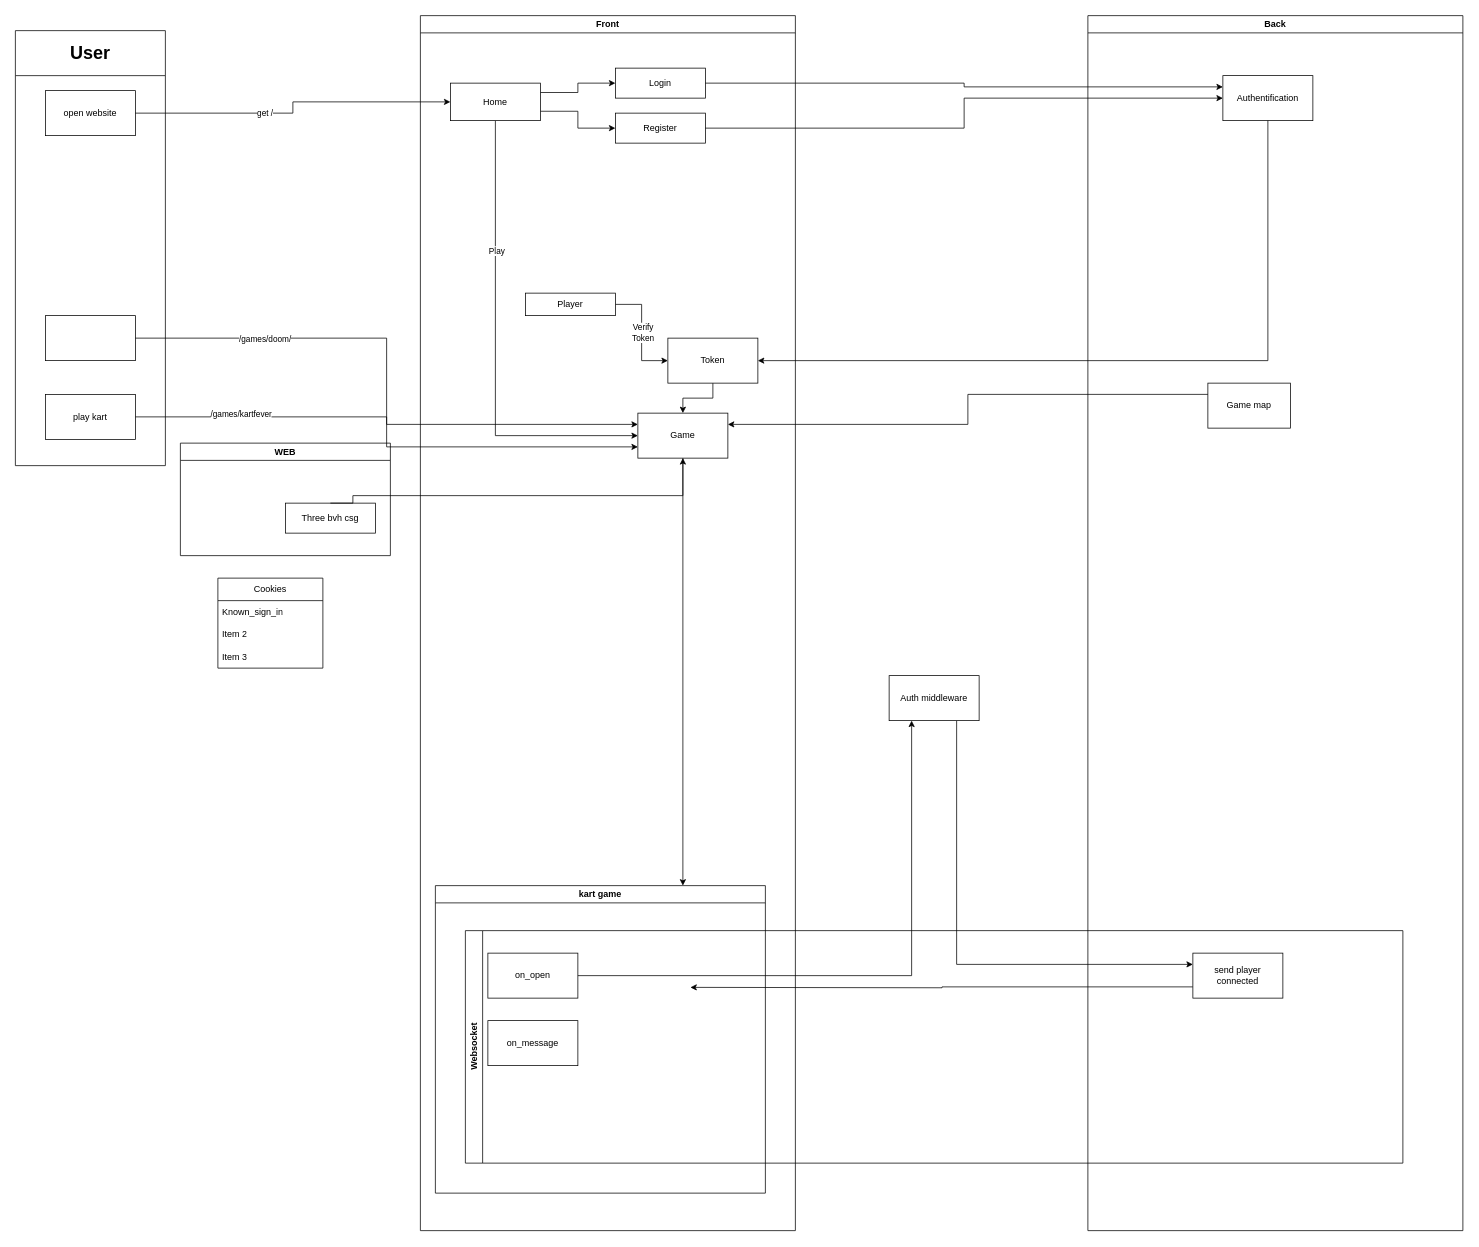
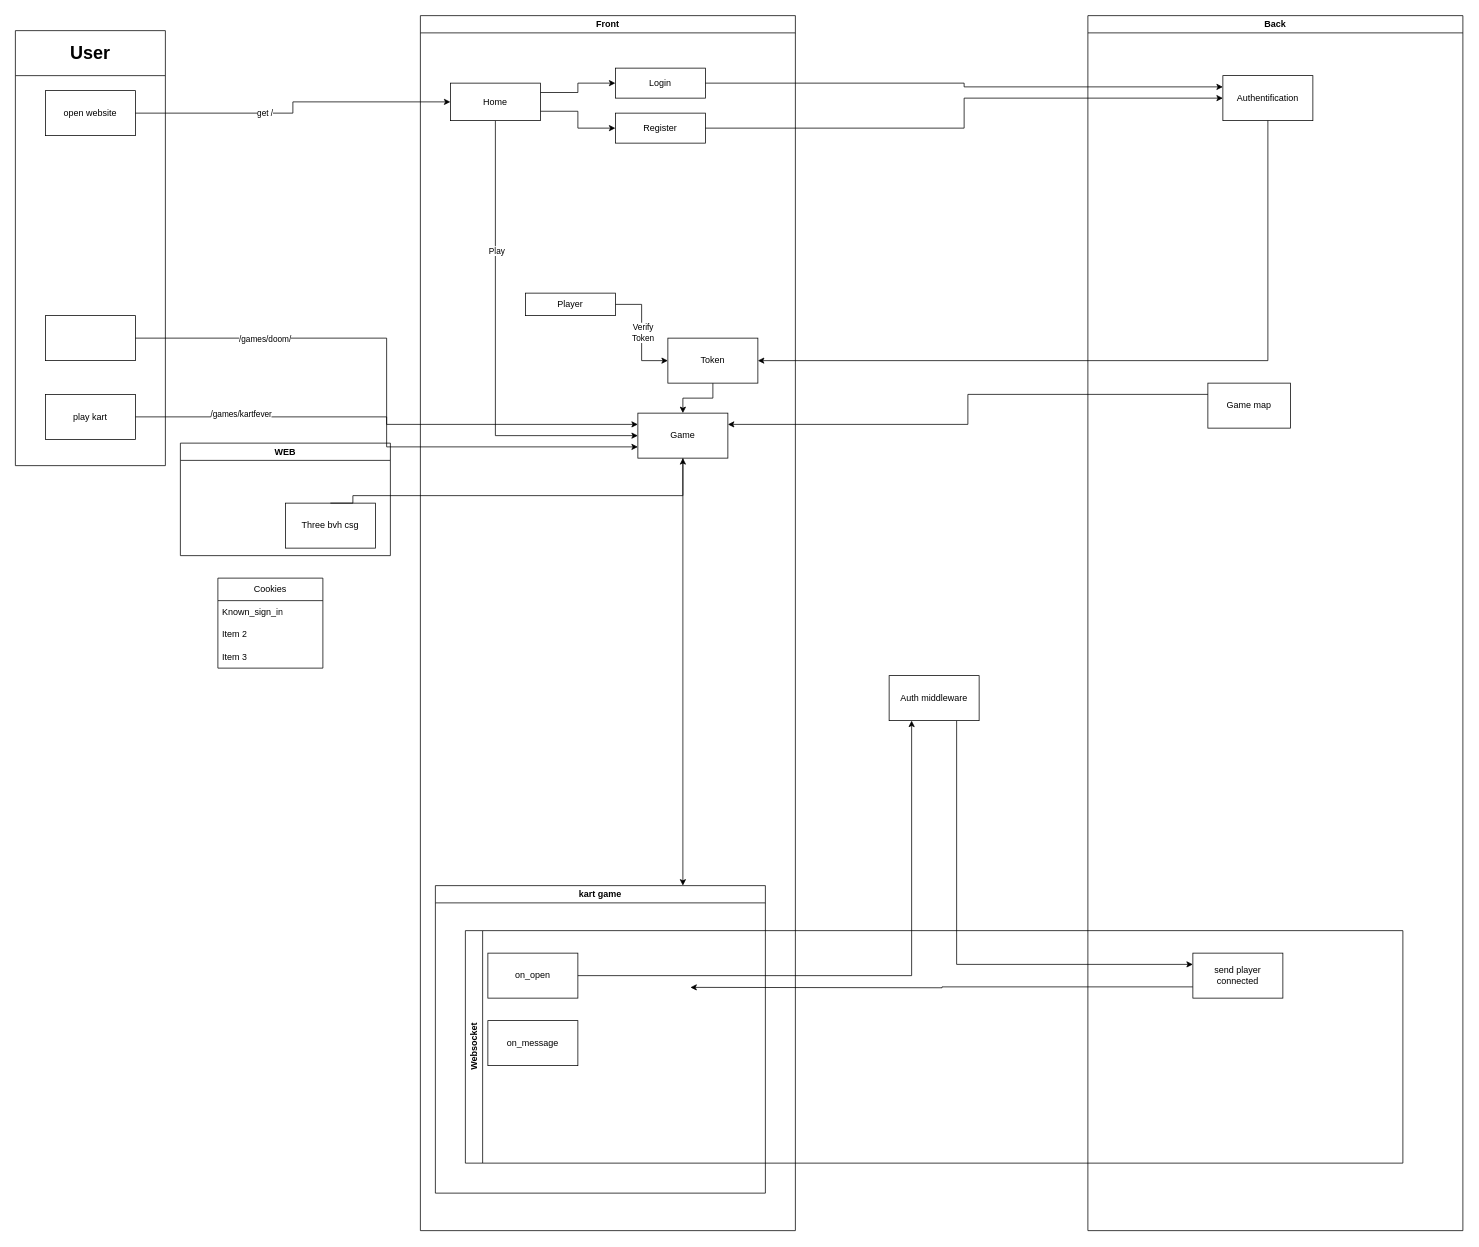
node "Three bvh csg": size 90x30 -> 90x45
